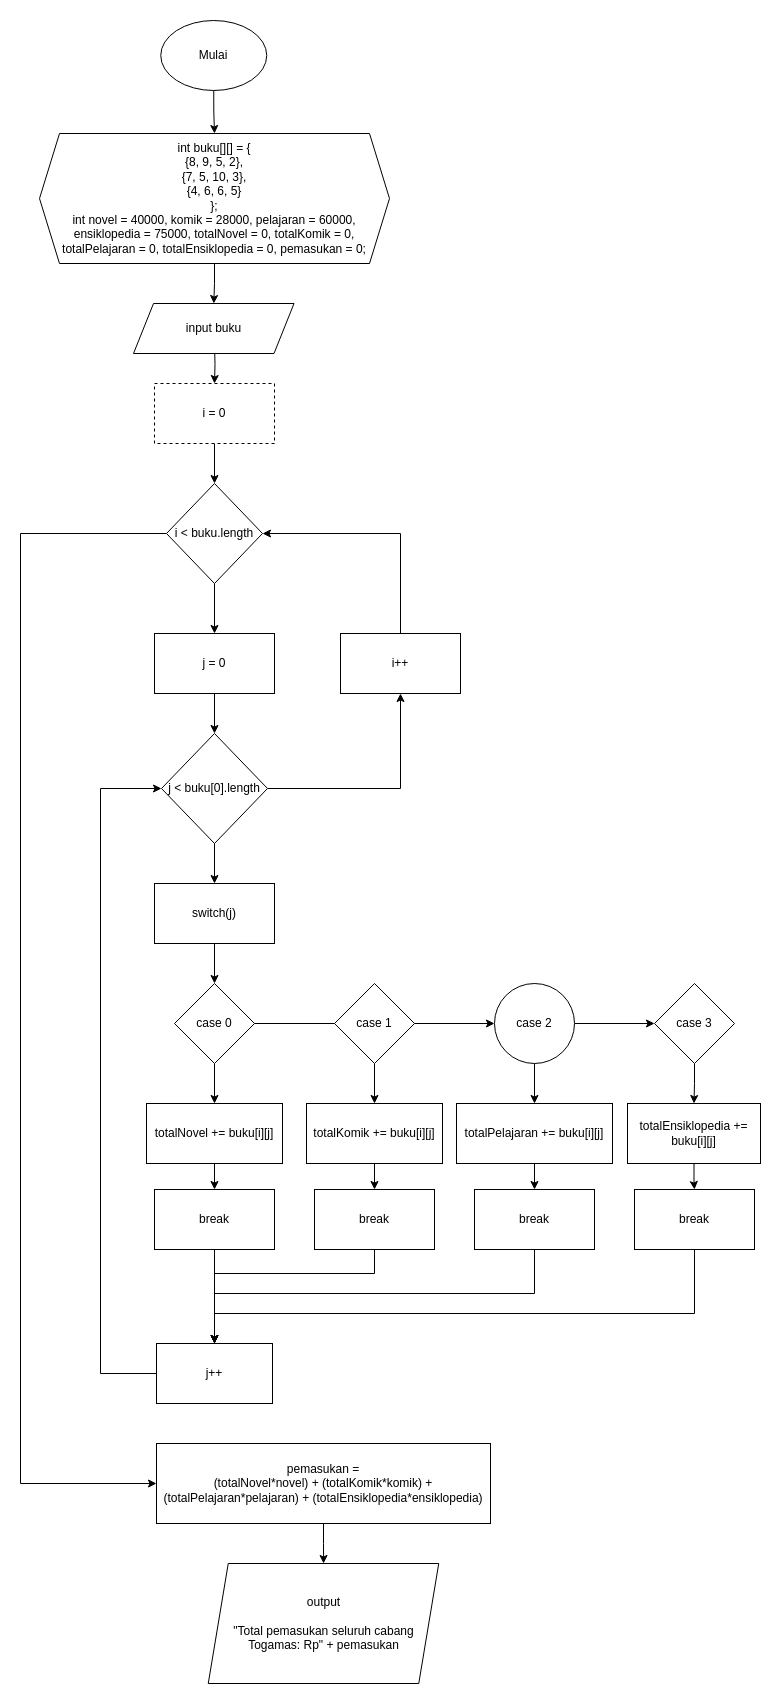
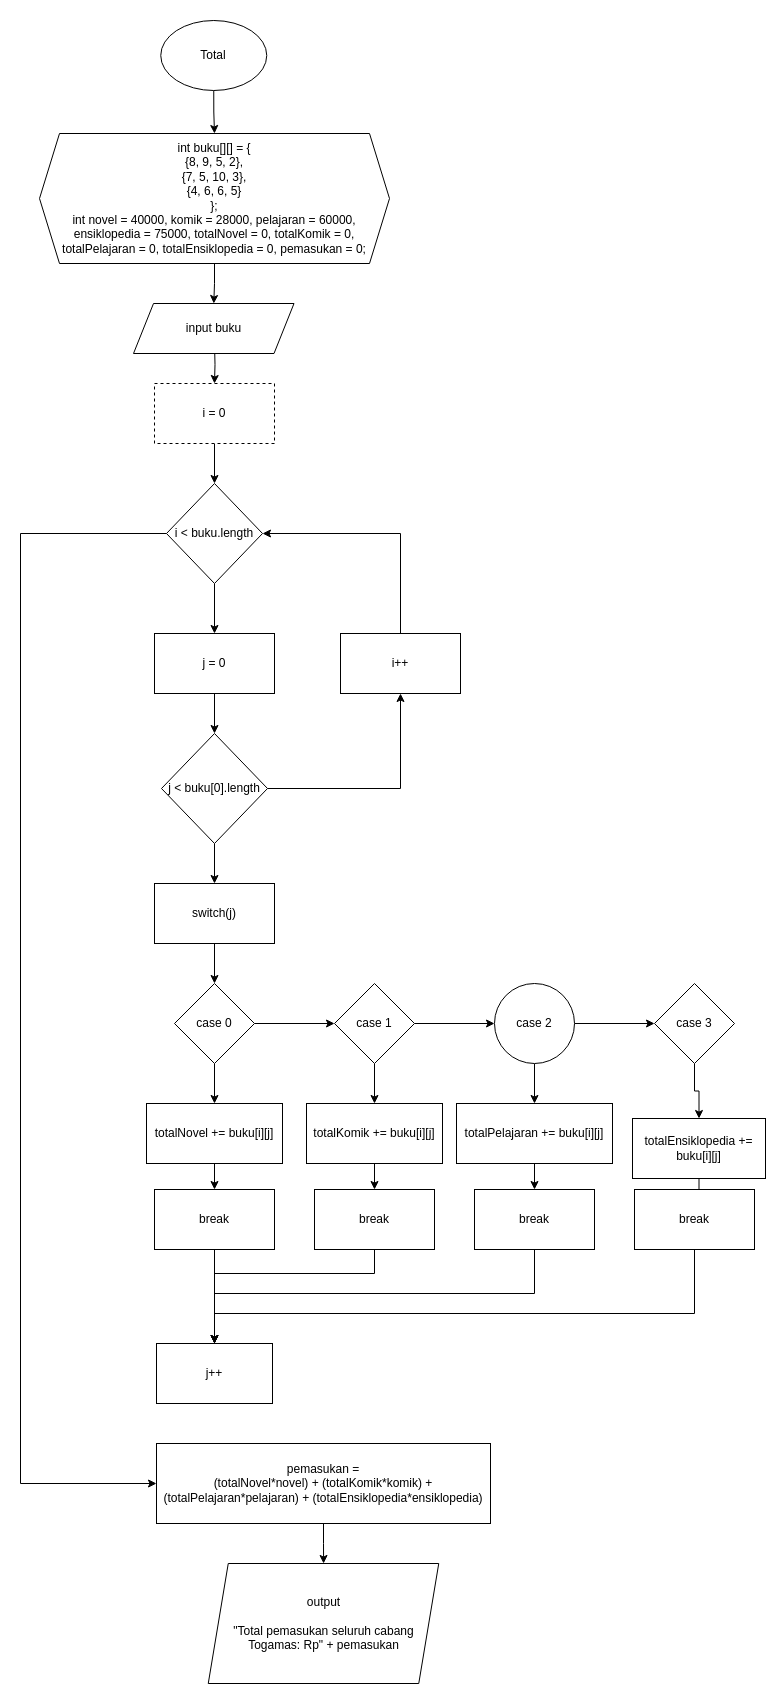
node "Mulai": label "Mulai" -> "Total"
edge "case 0" -- "case 1": arrowhead none -> classic
edge "j++" -> "j < buku[0].length": removed
node "totalEnsiklopedia += buku[i][j]": moved (694, 1134) -> (699, 1149)
